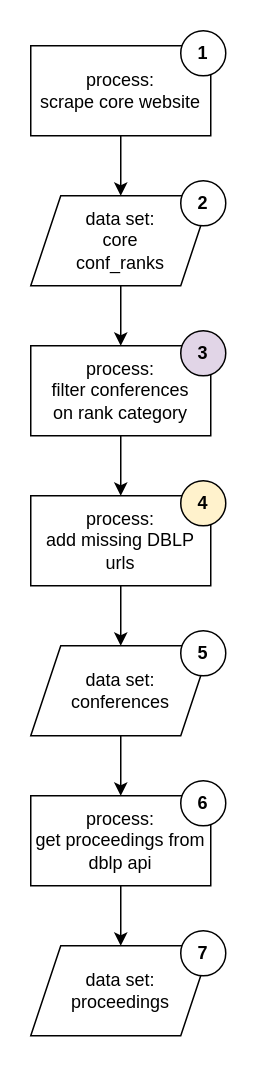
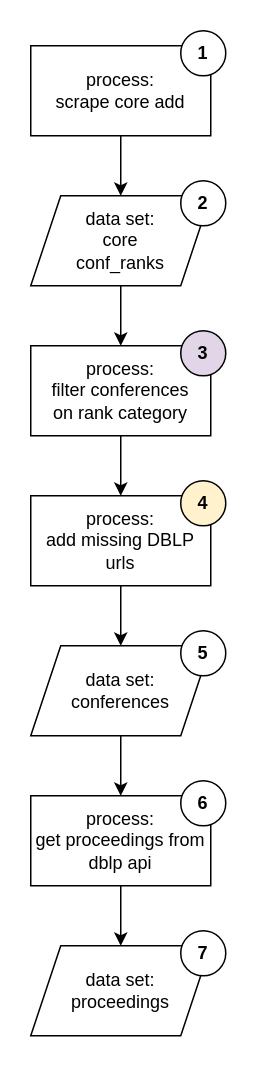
node "process: scrape core website": label "process: scrape core website" -> "process: scrape core add"
